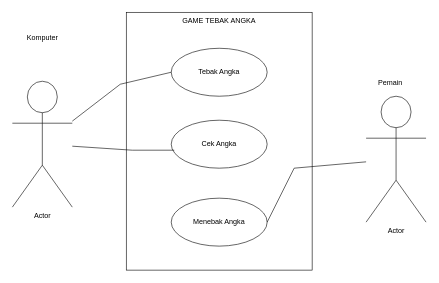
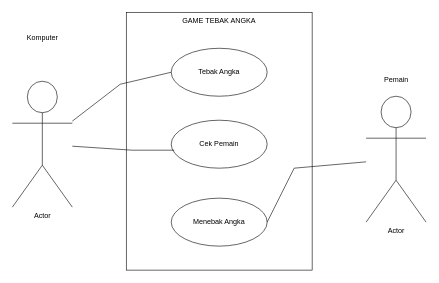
node "Pemain": moved (390, 83) -> (396, 80)
node "Cek Angka": label "Cek Angka" -> "Cek Pemain"
